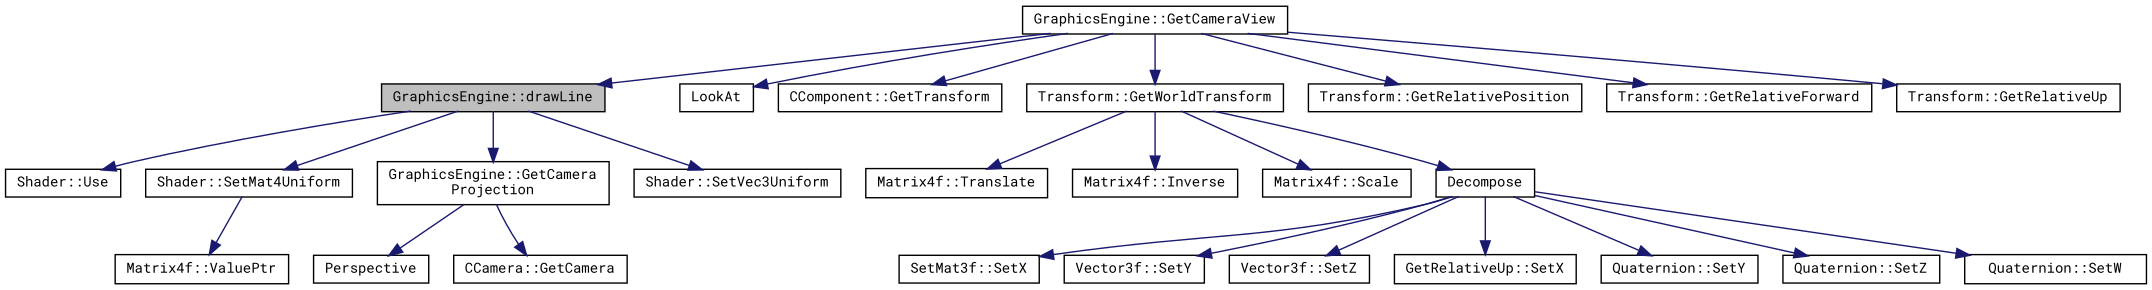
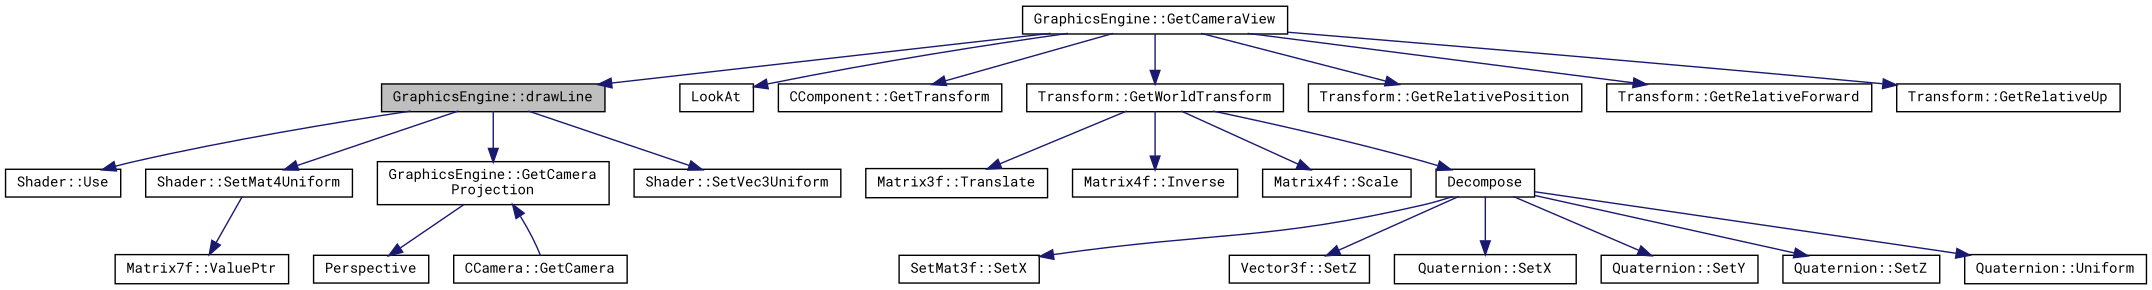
node "Matrix4f::Translate": label "Matrix4f::Translate" -> "Matrix3f::Translate"
edge "GraphicsEngine::GetCamera Projection" -> "CCamera::GetCamera": reversed
node "Matrix4f::ValuePtr": label "Matrix4f::ValuePtr" -> "Matrix7f::ValuePtr"
node "Vector3f::SetY": removed
node "GetRelativeUp::SetX": label "GetRelativeUp::SetX" -> "Quaternion::SetX"
node "Quaternion::SetW": label "Quaternion::SetW" -> "Quaternion::Uniform"
